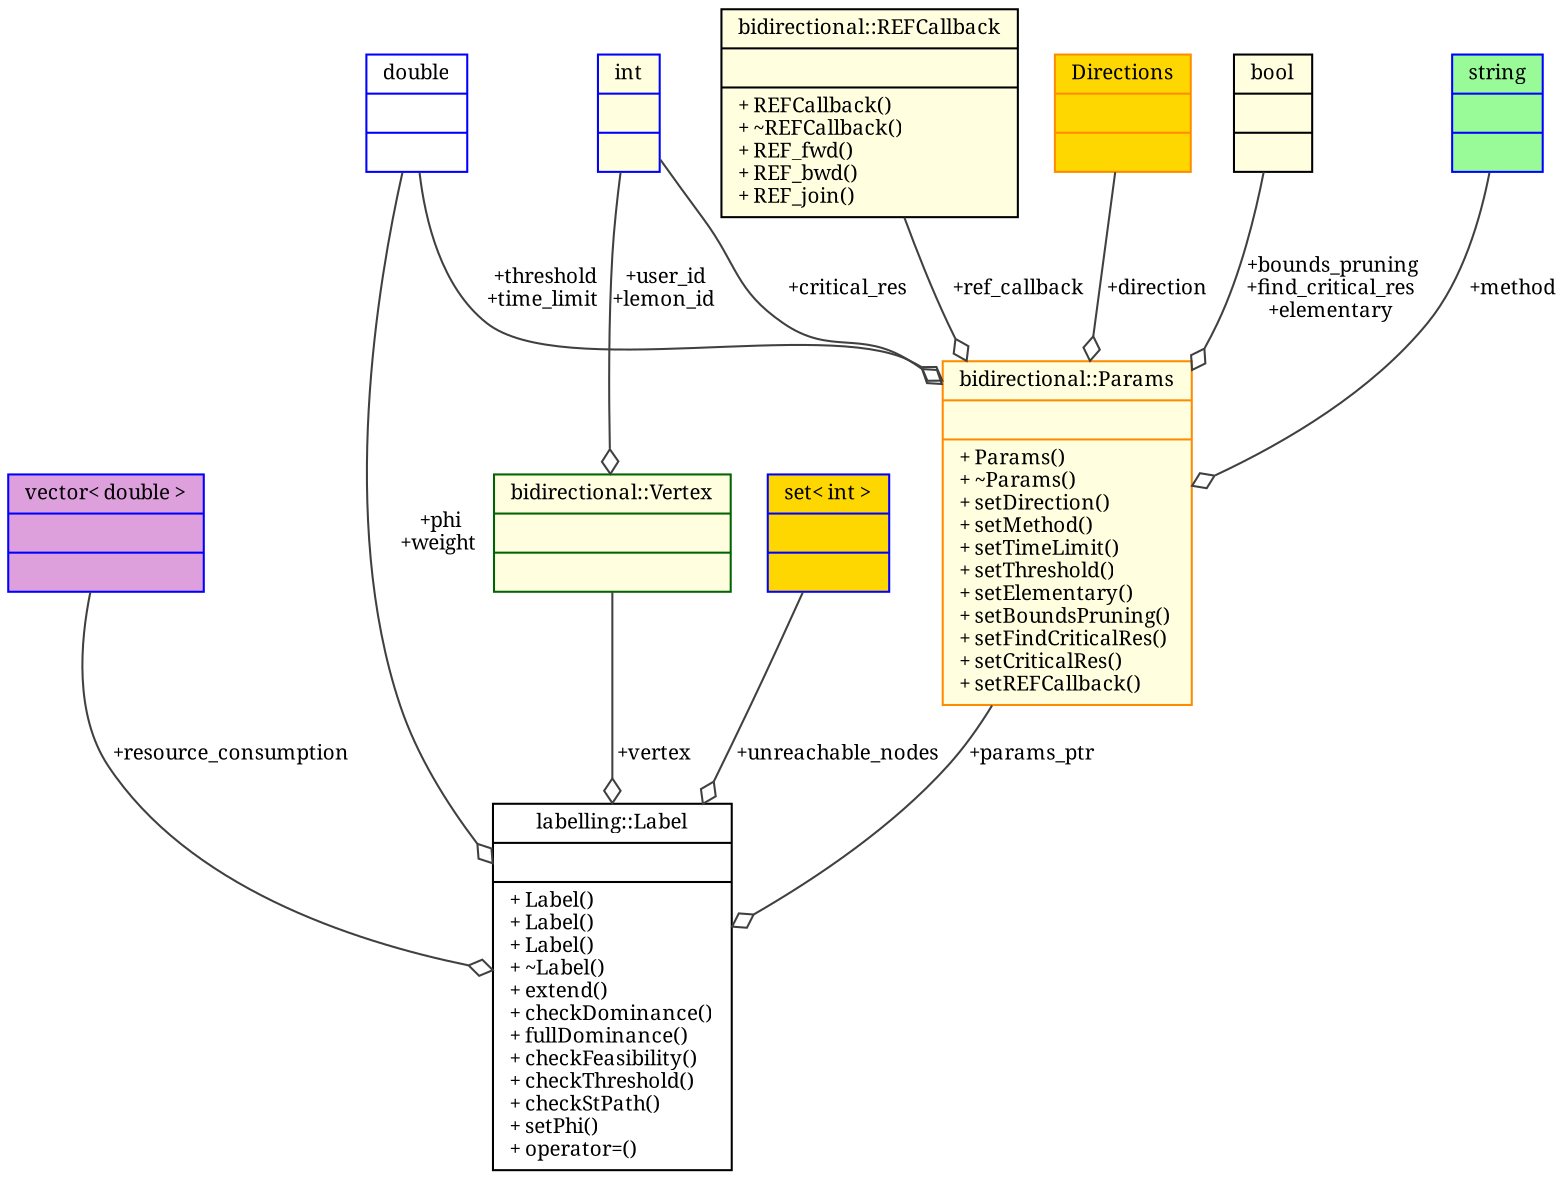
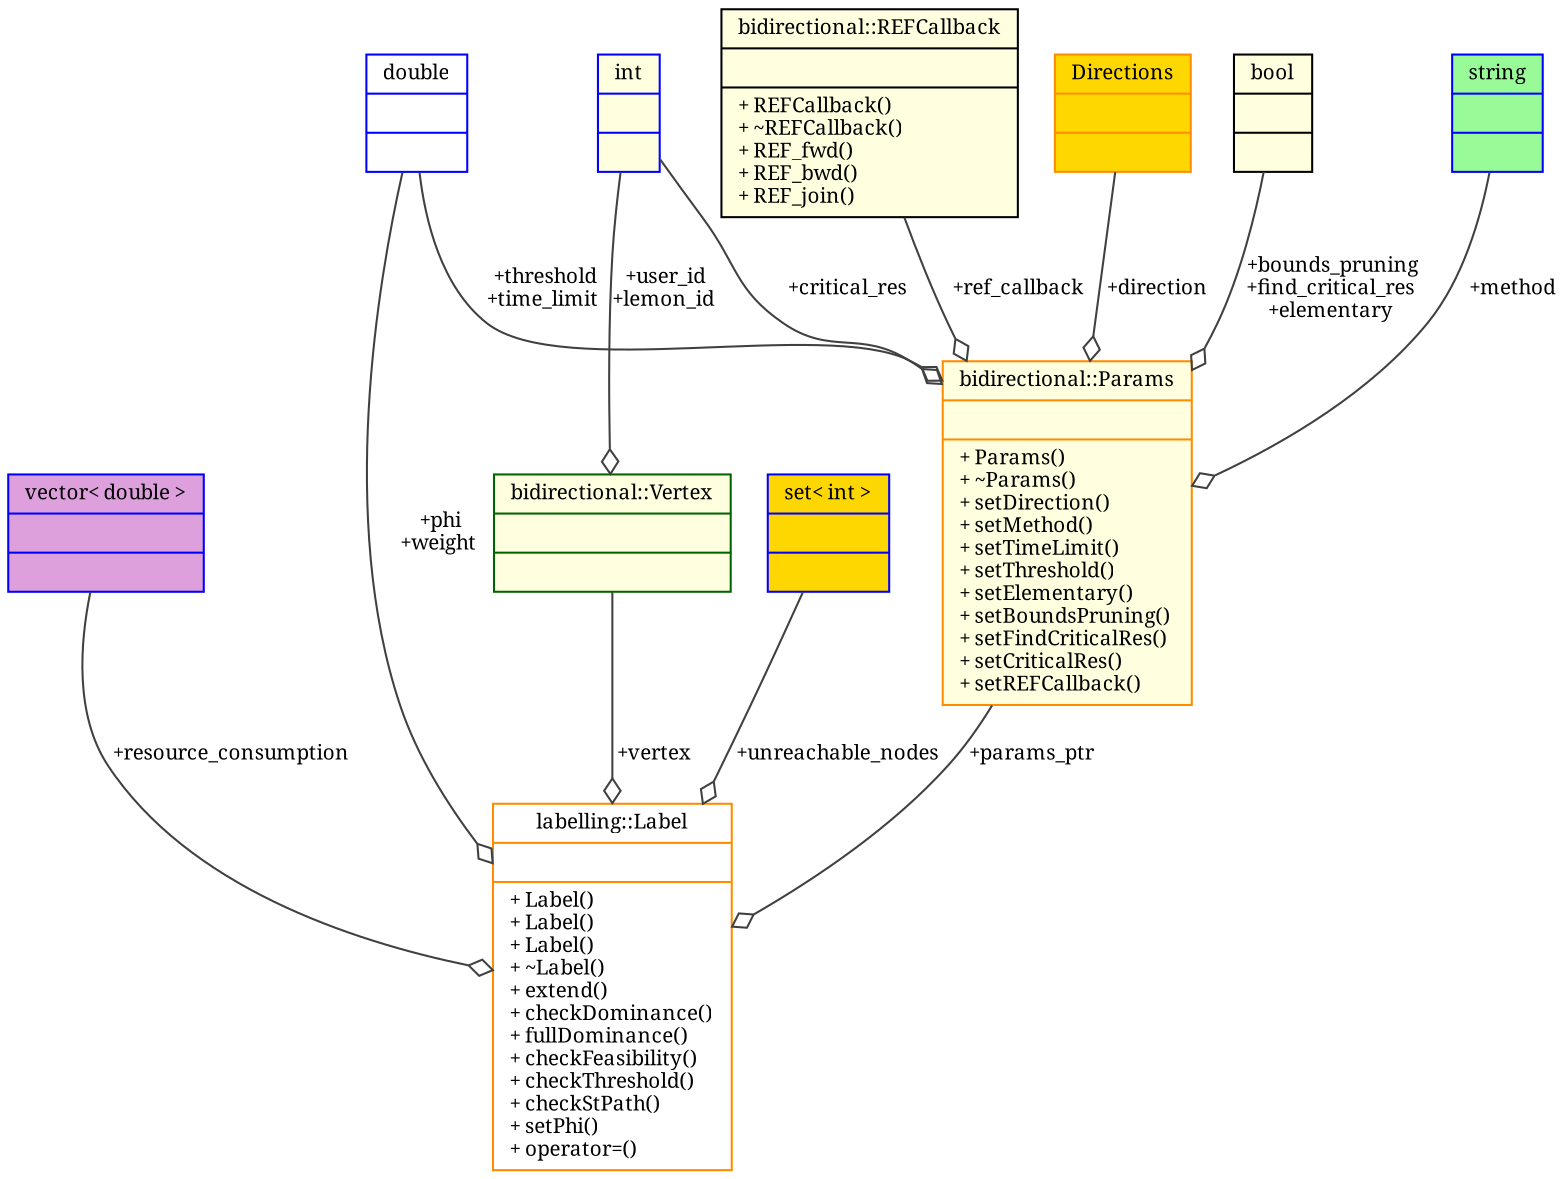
node "labelling::Label": color black -> darkorange
